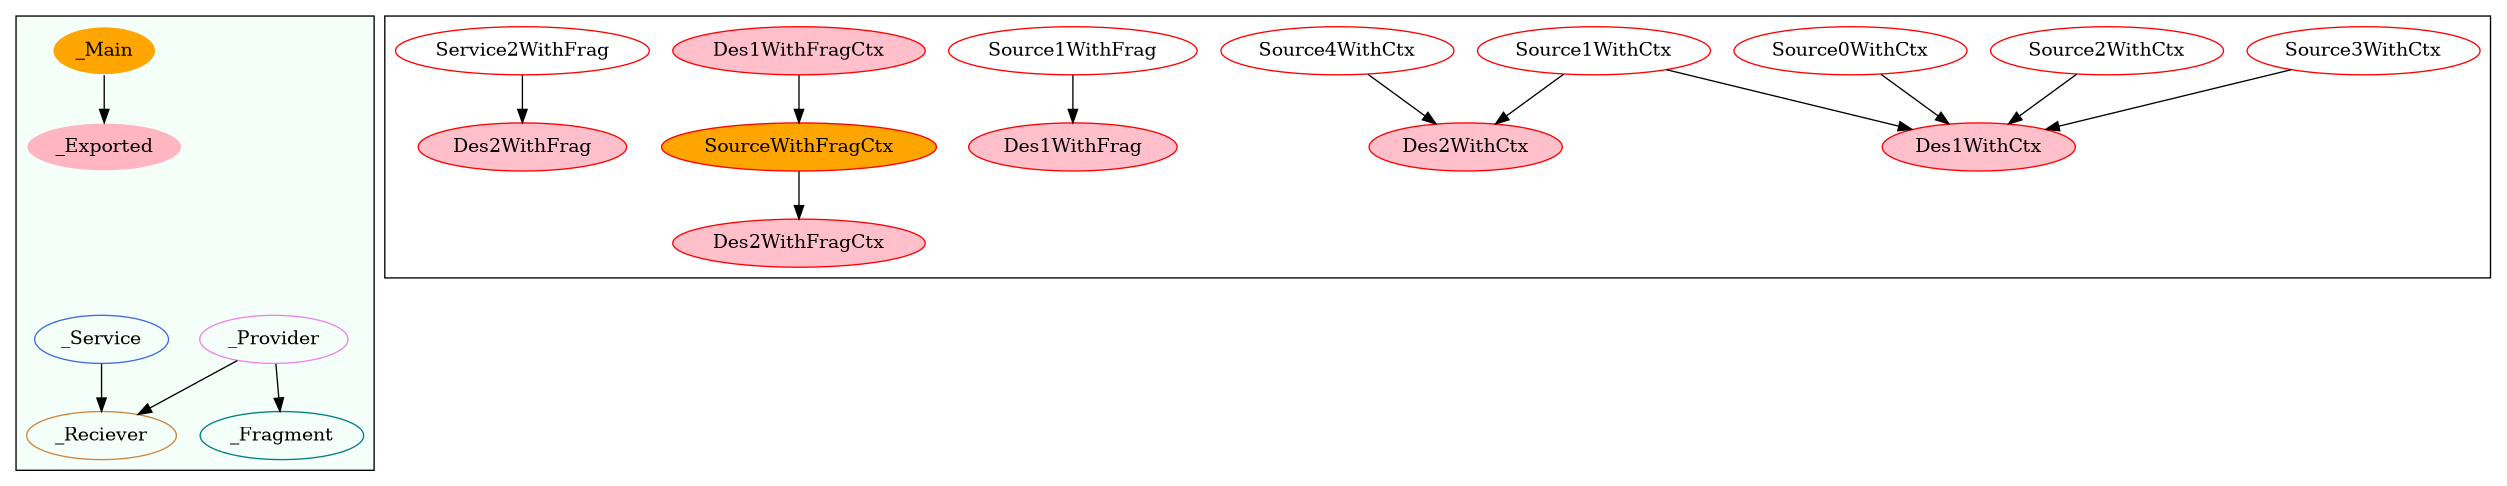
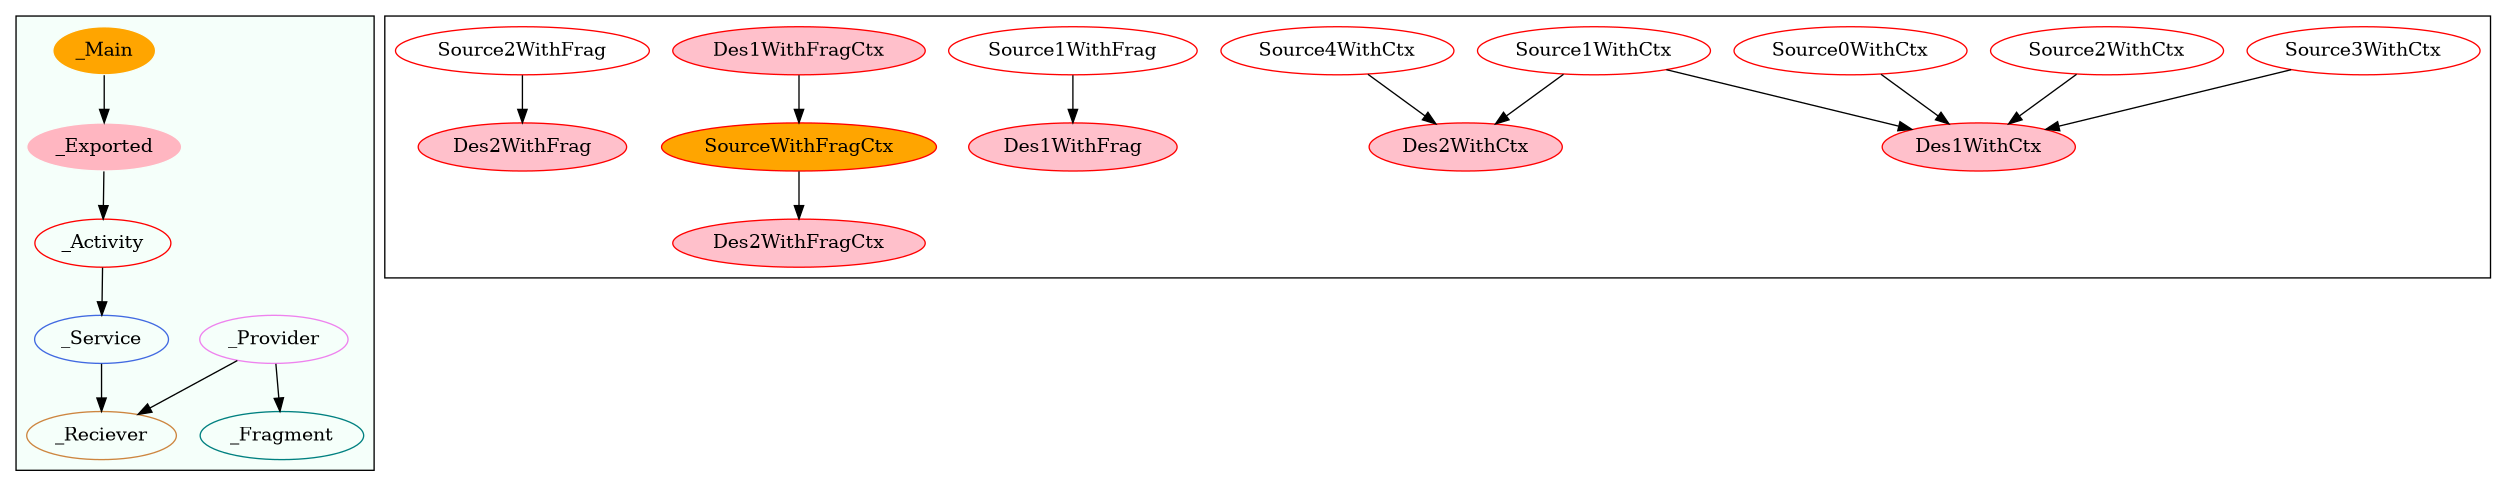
node "Service2WithFrag": label "Service2WithFrag" -> "Source2WithFrag"
node "_Activity": added
